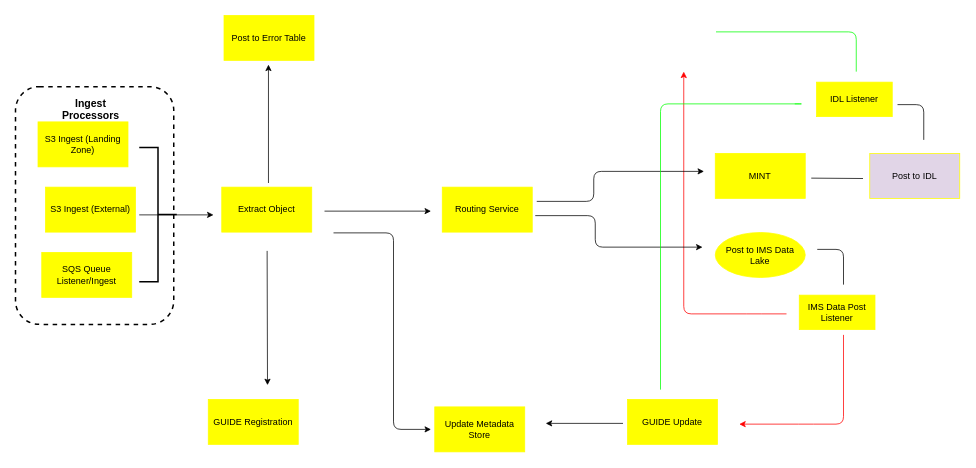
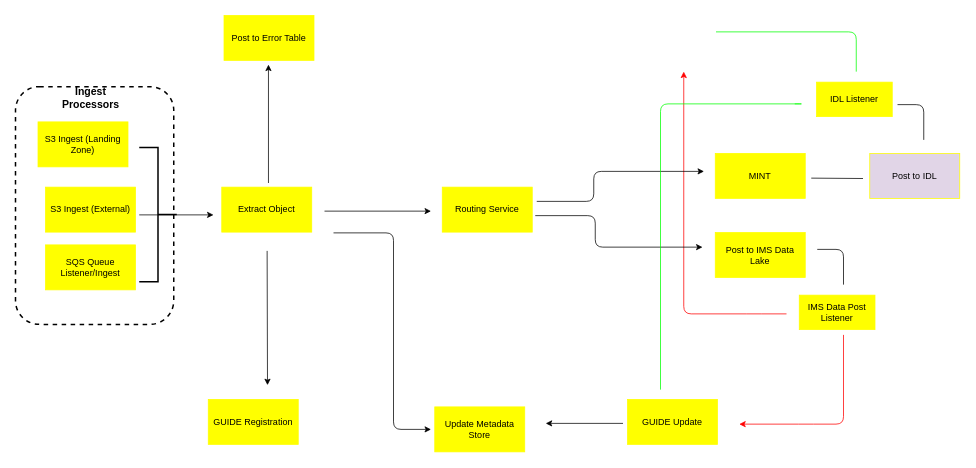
node "Ingest Processors": moved (90, 109) -> (90, 98)
node "Post to IMS Data Lake": shape ellipse -> rectangle
node "SQS Queue Listener/Ingest": moved (87, 275) -> (90, 267)
